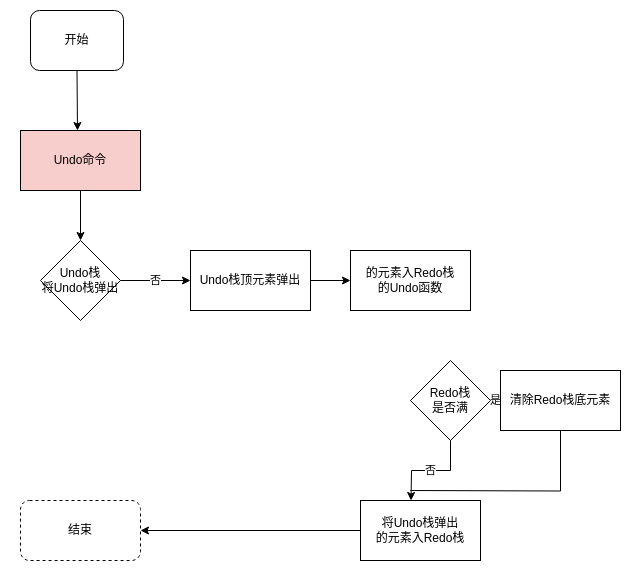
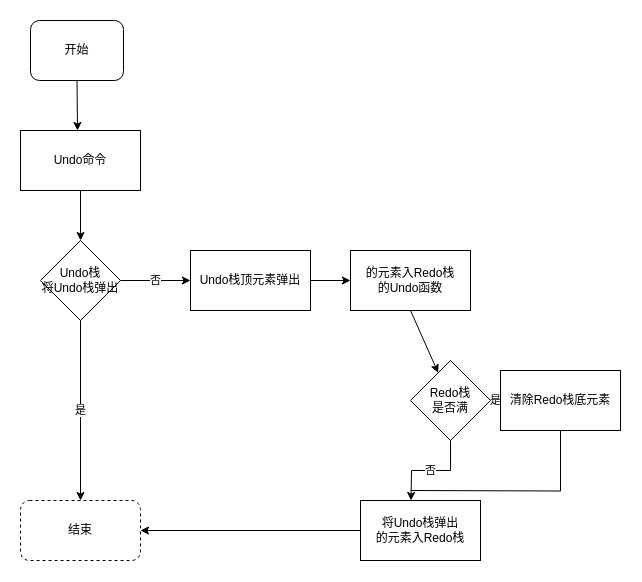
node "开始": moved (77, 41) -> (77, 51)
node "Undo命令": fillcolor #f8cecc -> #ffffff
edge "的元素入Redo栈 的Undo函数" -> "Redo栈 是否满": added
edge "Undo栈 将Undo栈弹出" -> "结束": added, label "是"
